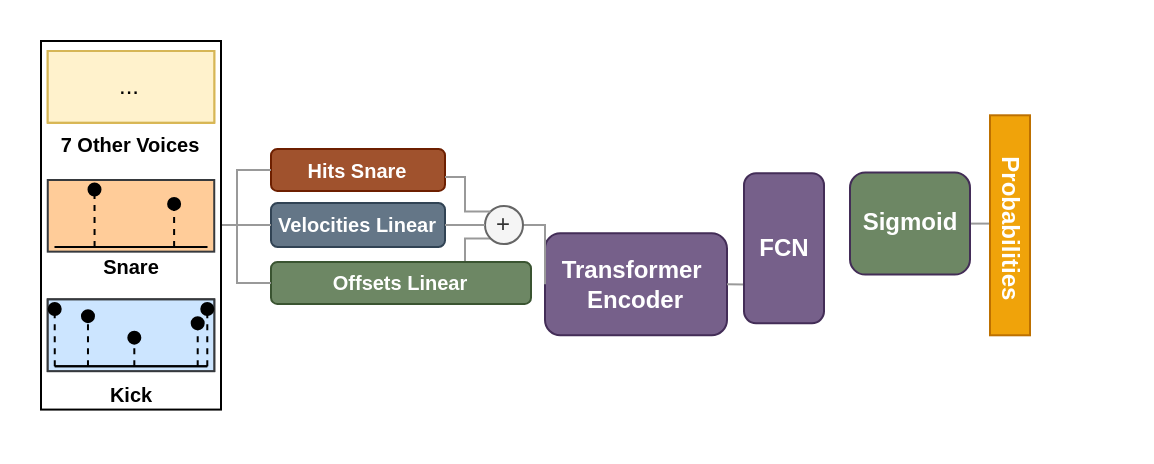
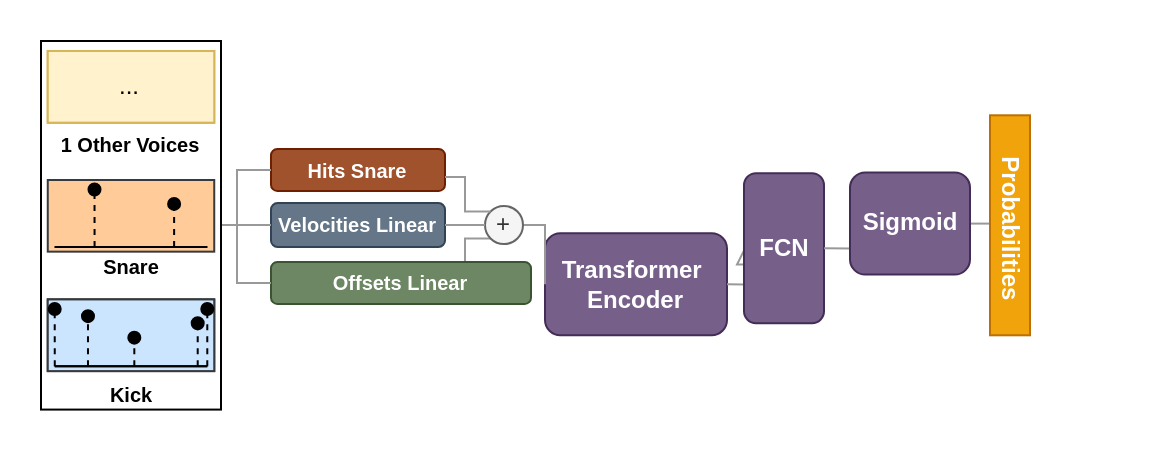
node "7 Other Voices": label "7 Other Voices" -> "1 Other Voices"
node "Sigmoid": fillcolor #6d8764 -> #76608a
edge "Sigmoid" -- "FCN": added
edge "FCN" -- "Transformer Encoder": arrowhead none -> block
